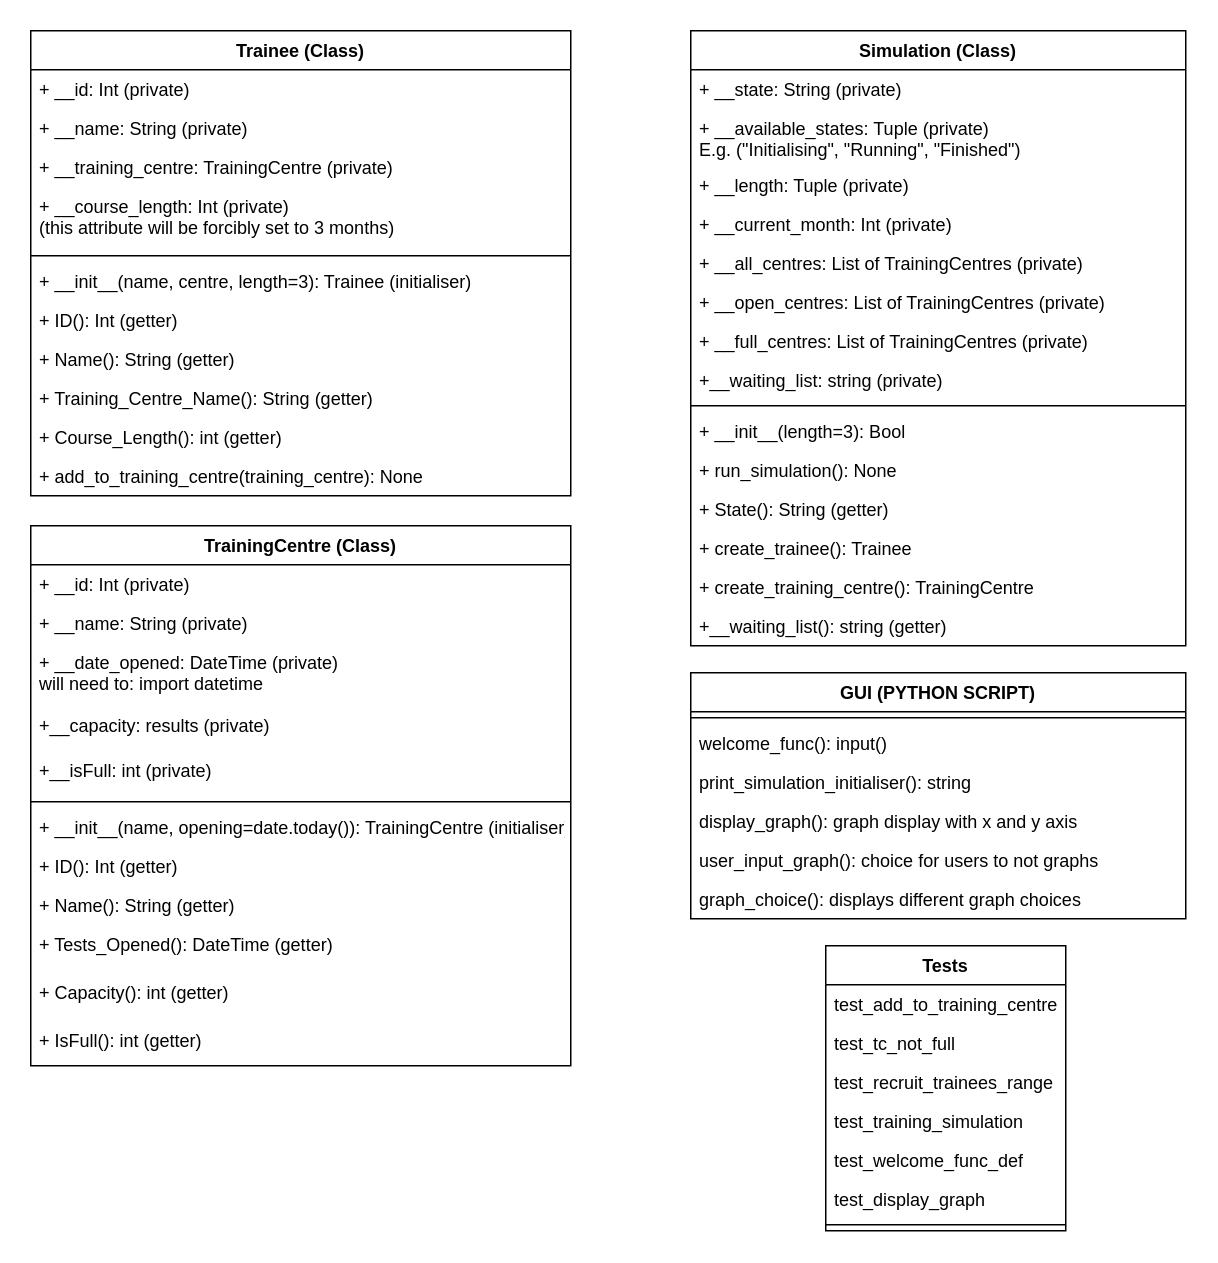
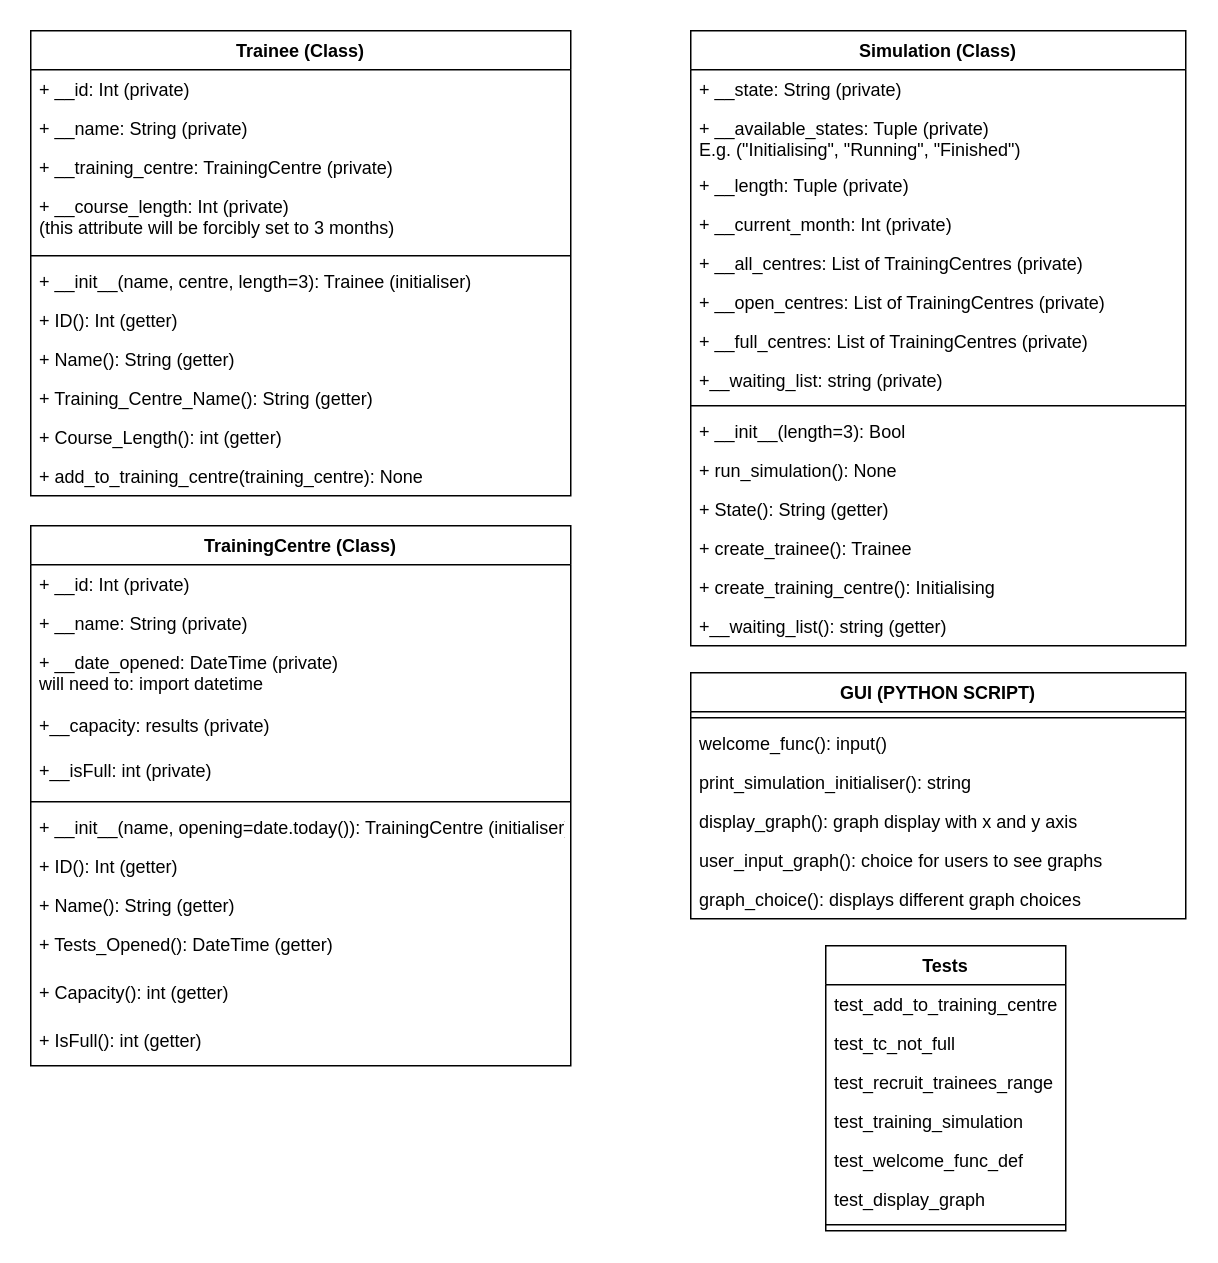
node "+ create_training_centre(): TrainingCentre": label "+ create_training_centre(): TrainingCentre" -> "+ create_training_centre(): Initialising"
node "user_input_graph(): choice for users to not graphs": label "user_input_graph(): choice for users to not graphs" -> "user_input_graph(): choice for users to see graphs"
